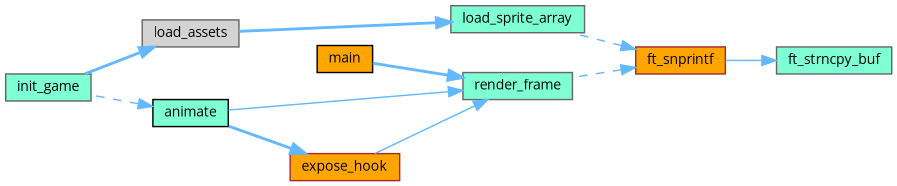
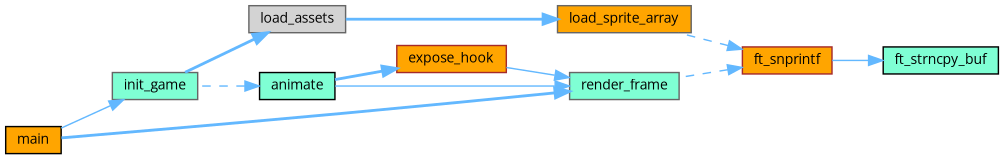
node "load_sprite_array": fillcolor aquamarine -> orange
node "ft_strncpy_buf": color gray40 -> black
edge "main" -> "init_game": added
